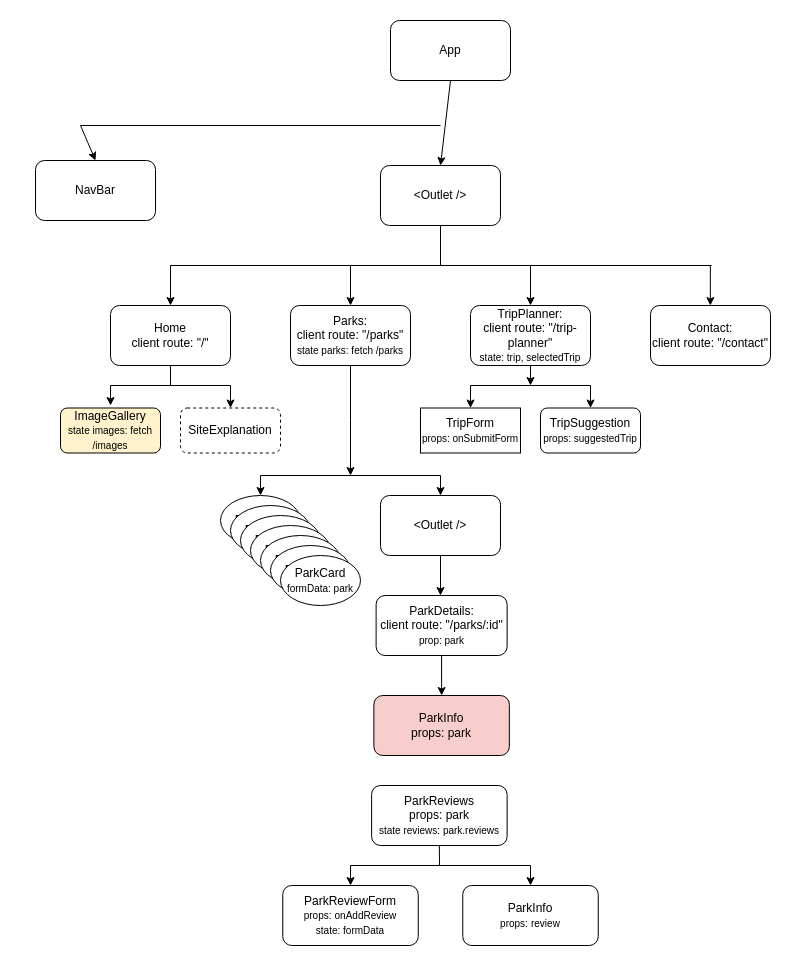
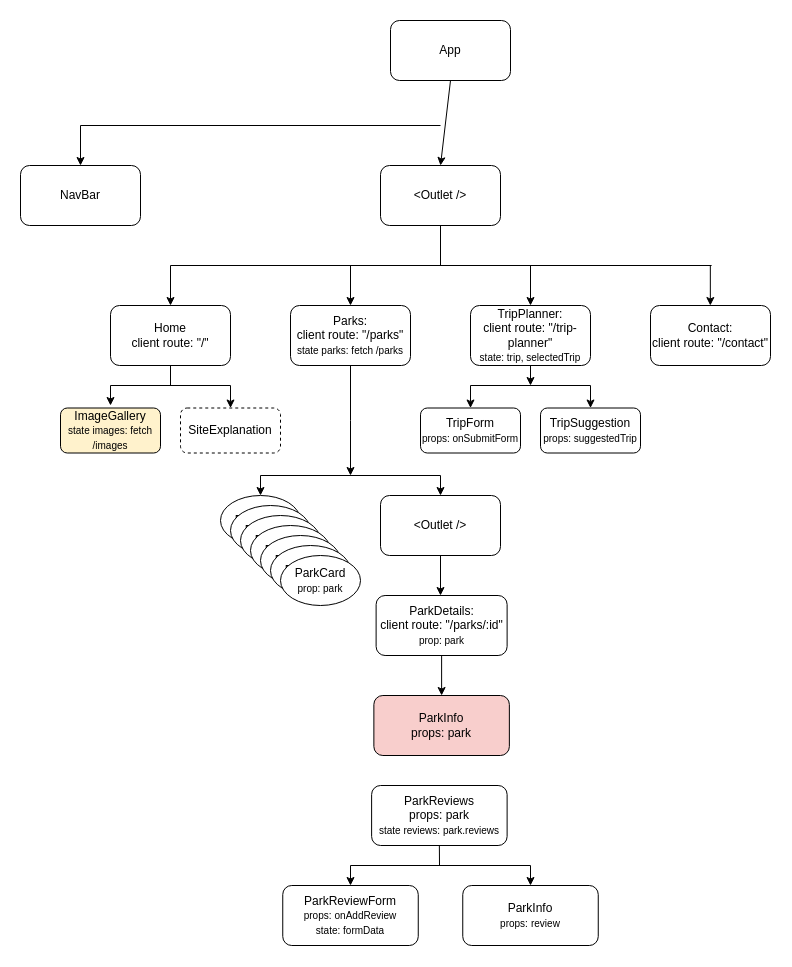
node "NavBar": moved (96, 191) -> (81, 196)
node "TripForm props: onSubmitForm": shape rectangle -> rounded rectangle
node "ParkCardformData: park": label "ParkCardformData: park" -> "ParkCardprop: park"
